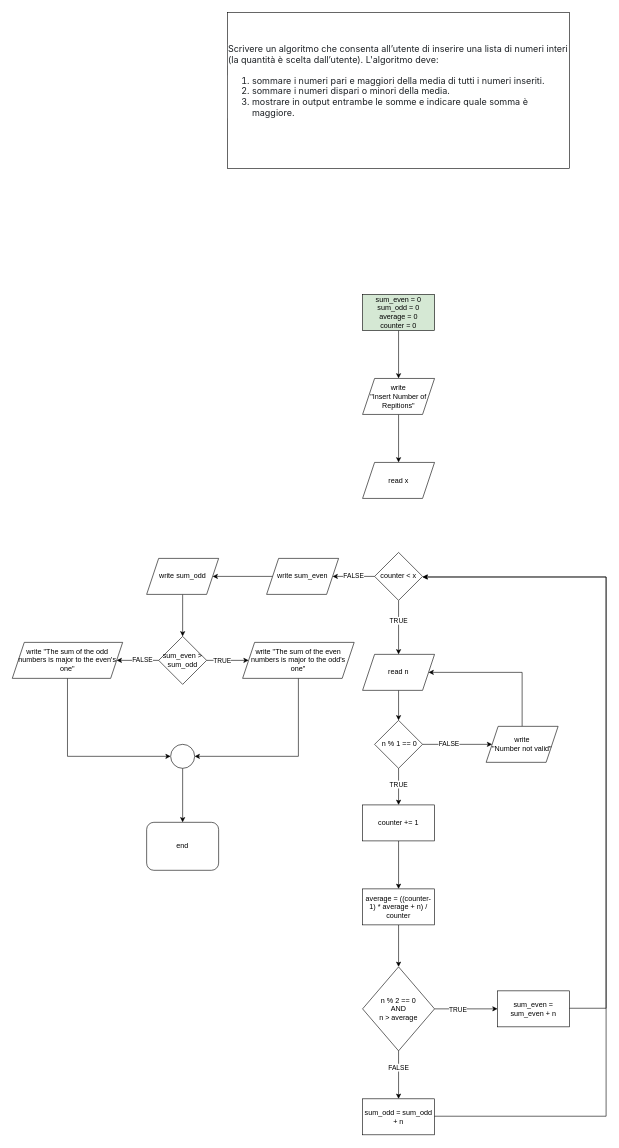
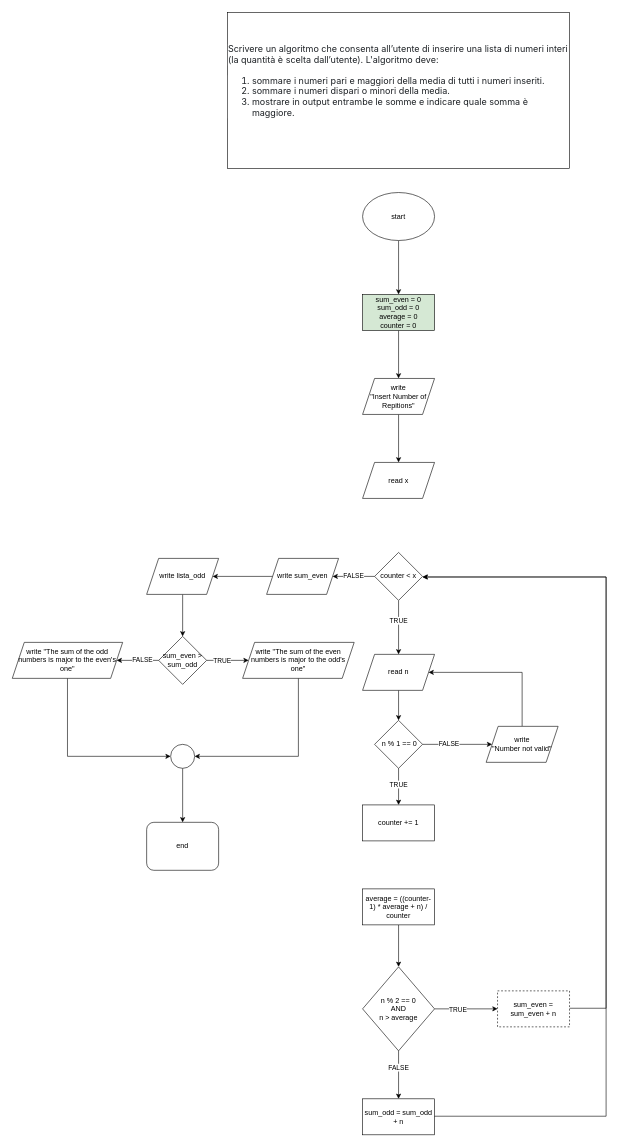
node "start": added
edge "start" -> "sum_even = 0 sum_odd = 0 average = 0 counter = 0": added
node "write sum_odd": label "write sum_odd" -> "write lista_odd"
edge "counter += 1" -> "average = ((counter-1) * average + n) / counter": removed
node "sum_even = sum_even + n": style solid -> dashed
